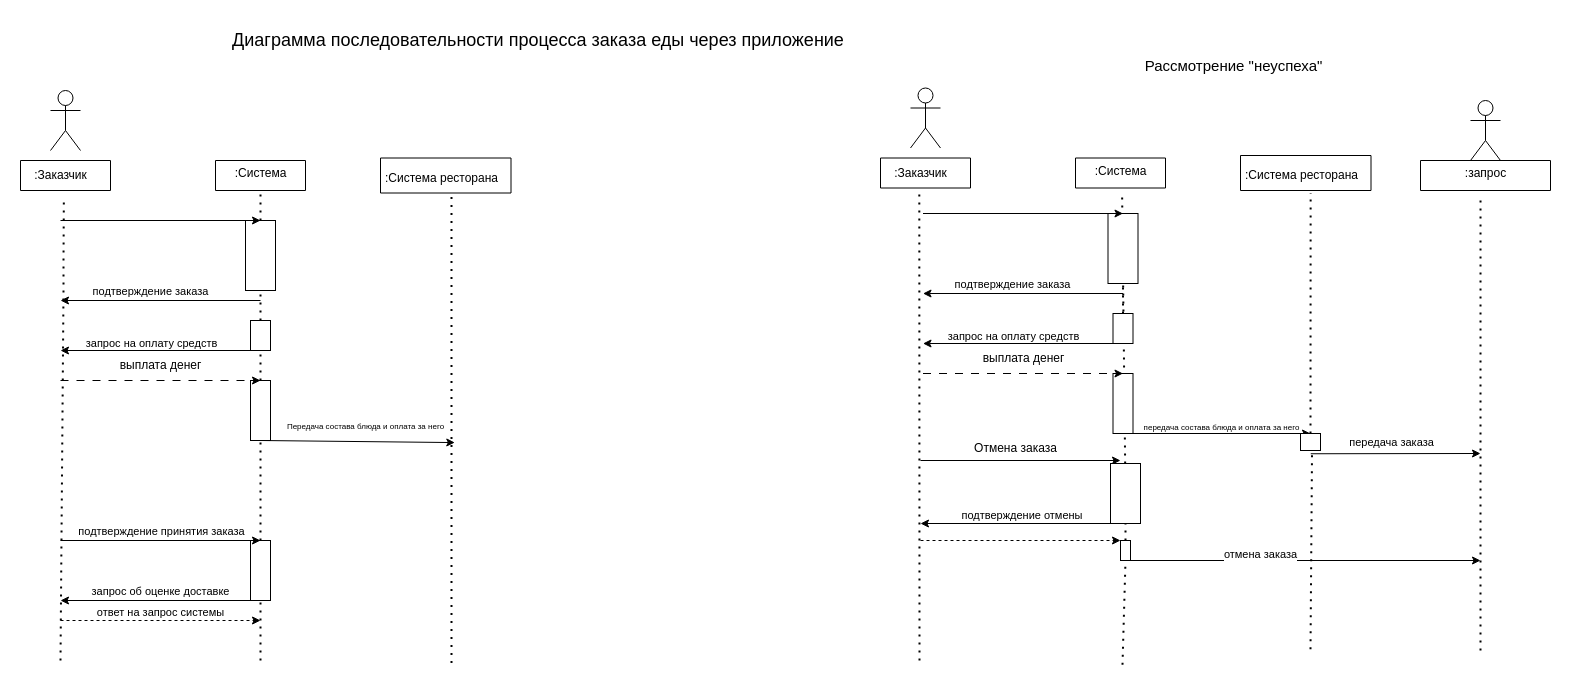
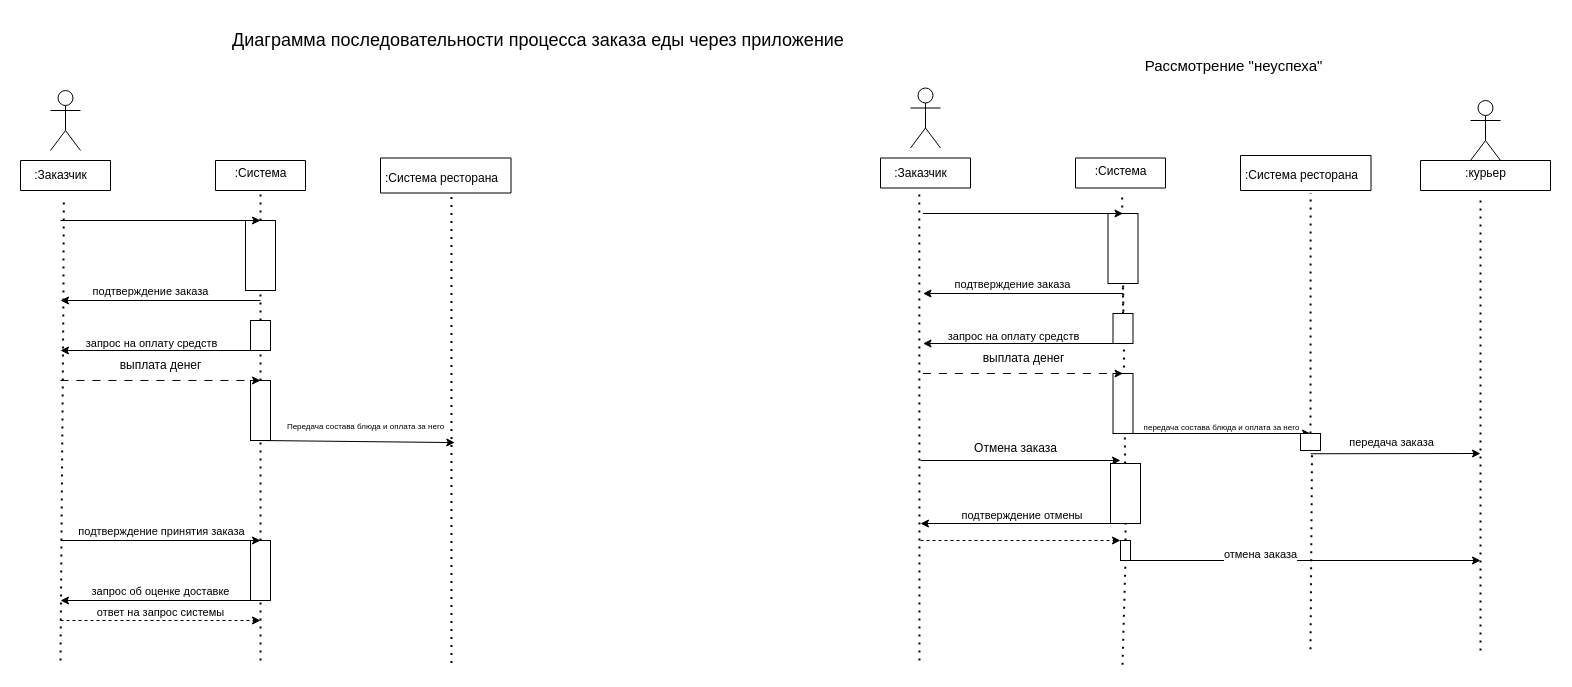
node ":запрос": label ":запрос" -> ":курьер"
